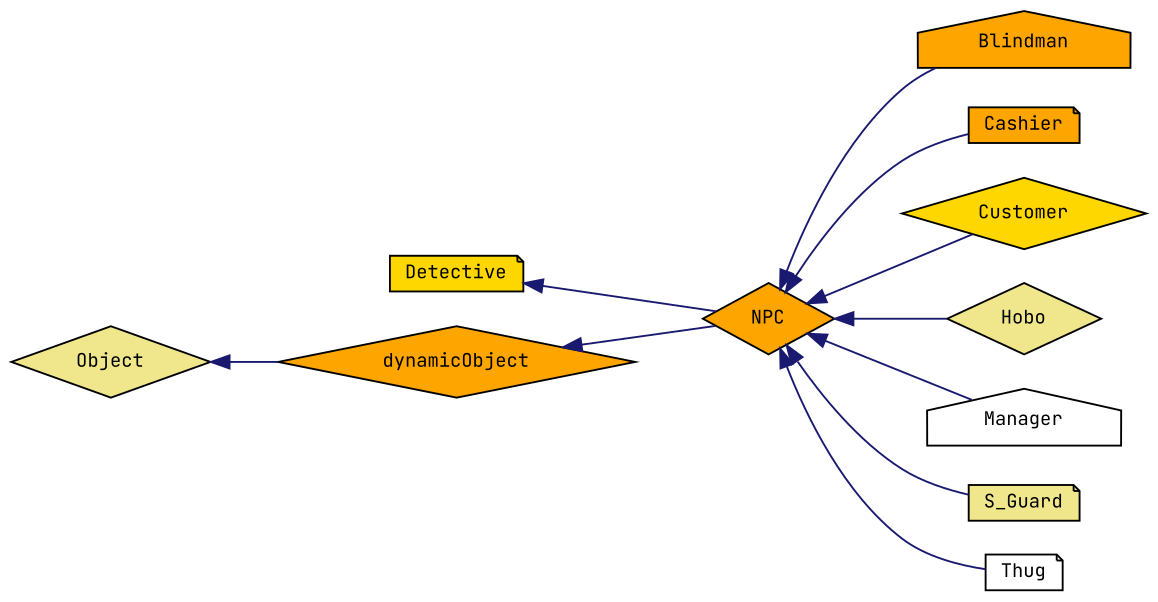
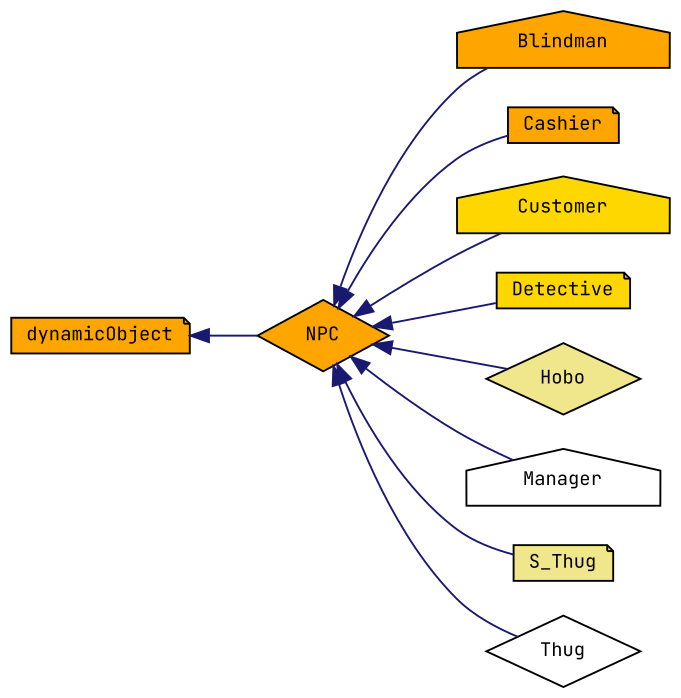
node "Customer": shape diamond -> house
edge "NPC" -> "Detective": reversed
node "Object": removed
node "dynamicObject": shape diamond -> note
node "S_Guard": label "S_Guard" -> "S_Thug"
node "Thug": shape note -> diamond
